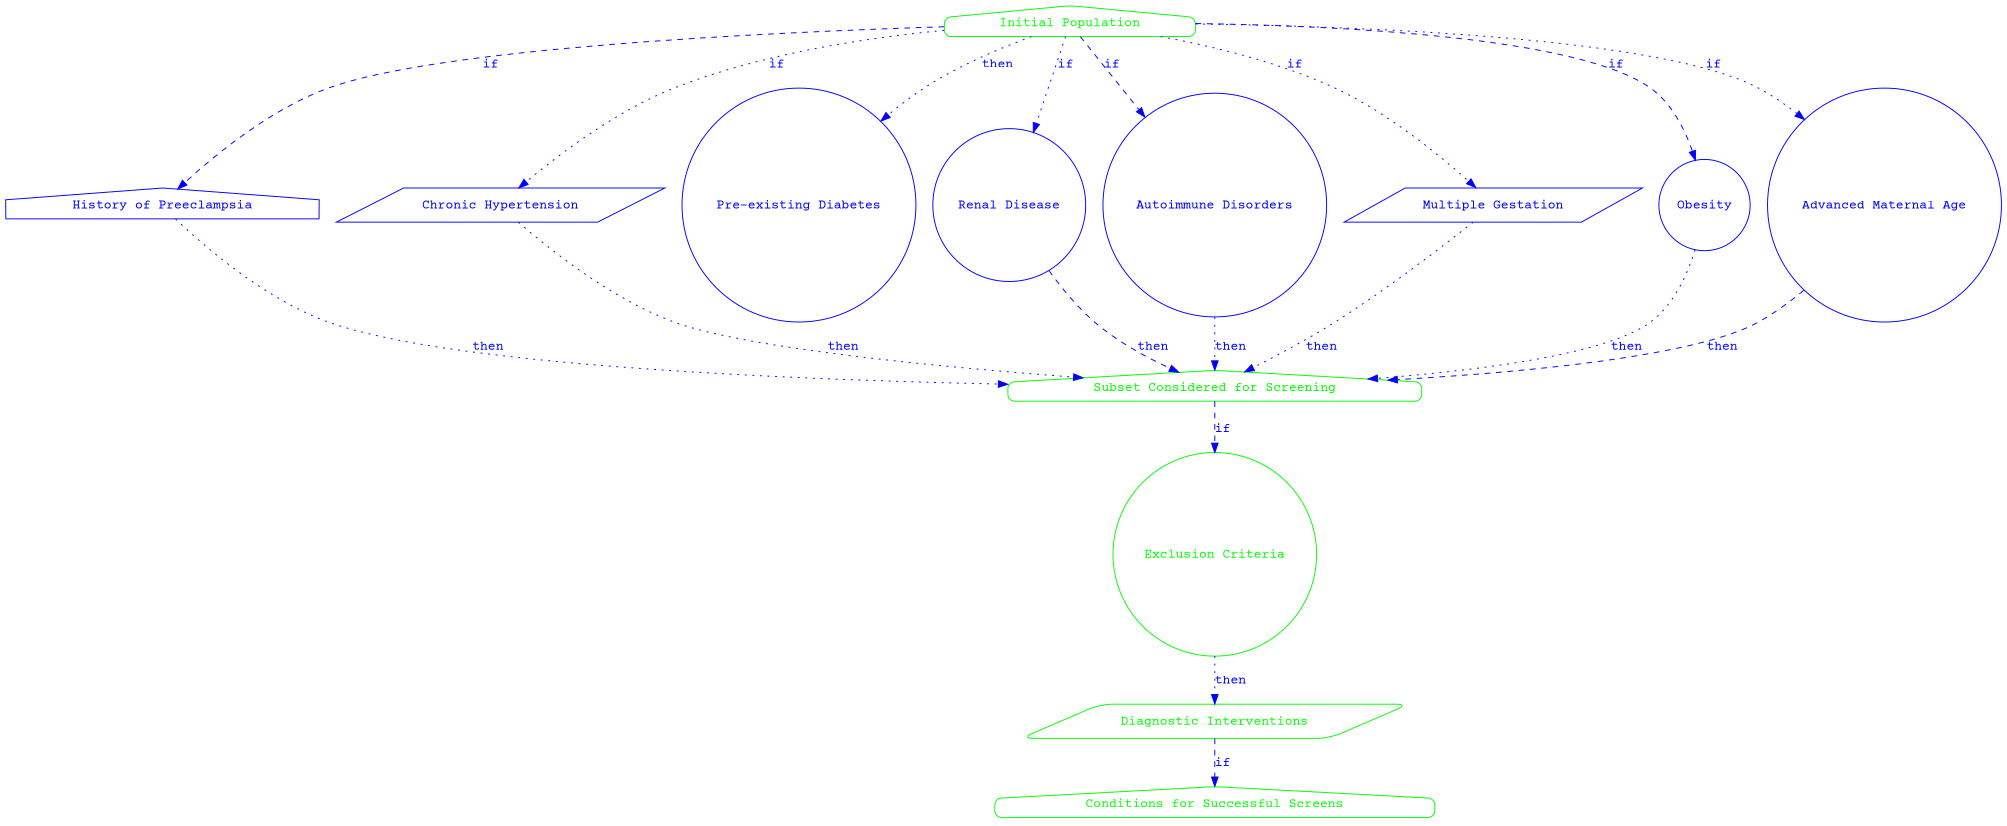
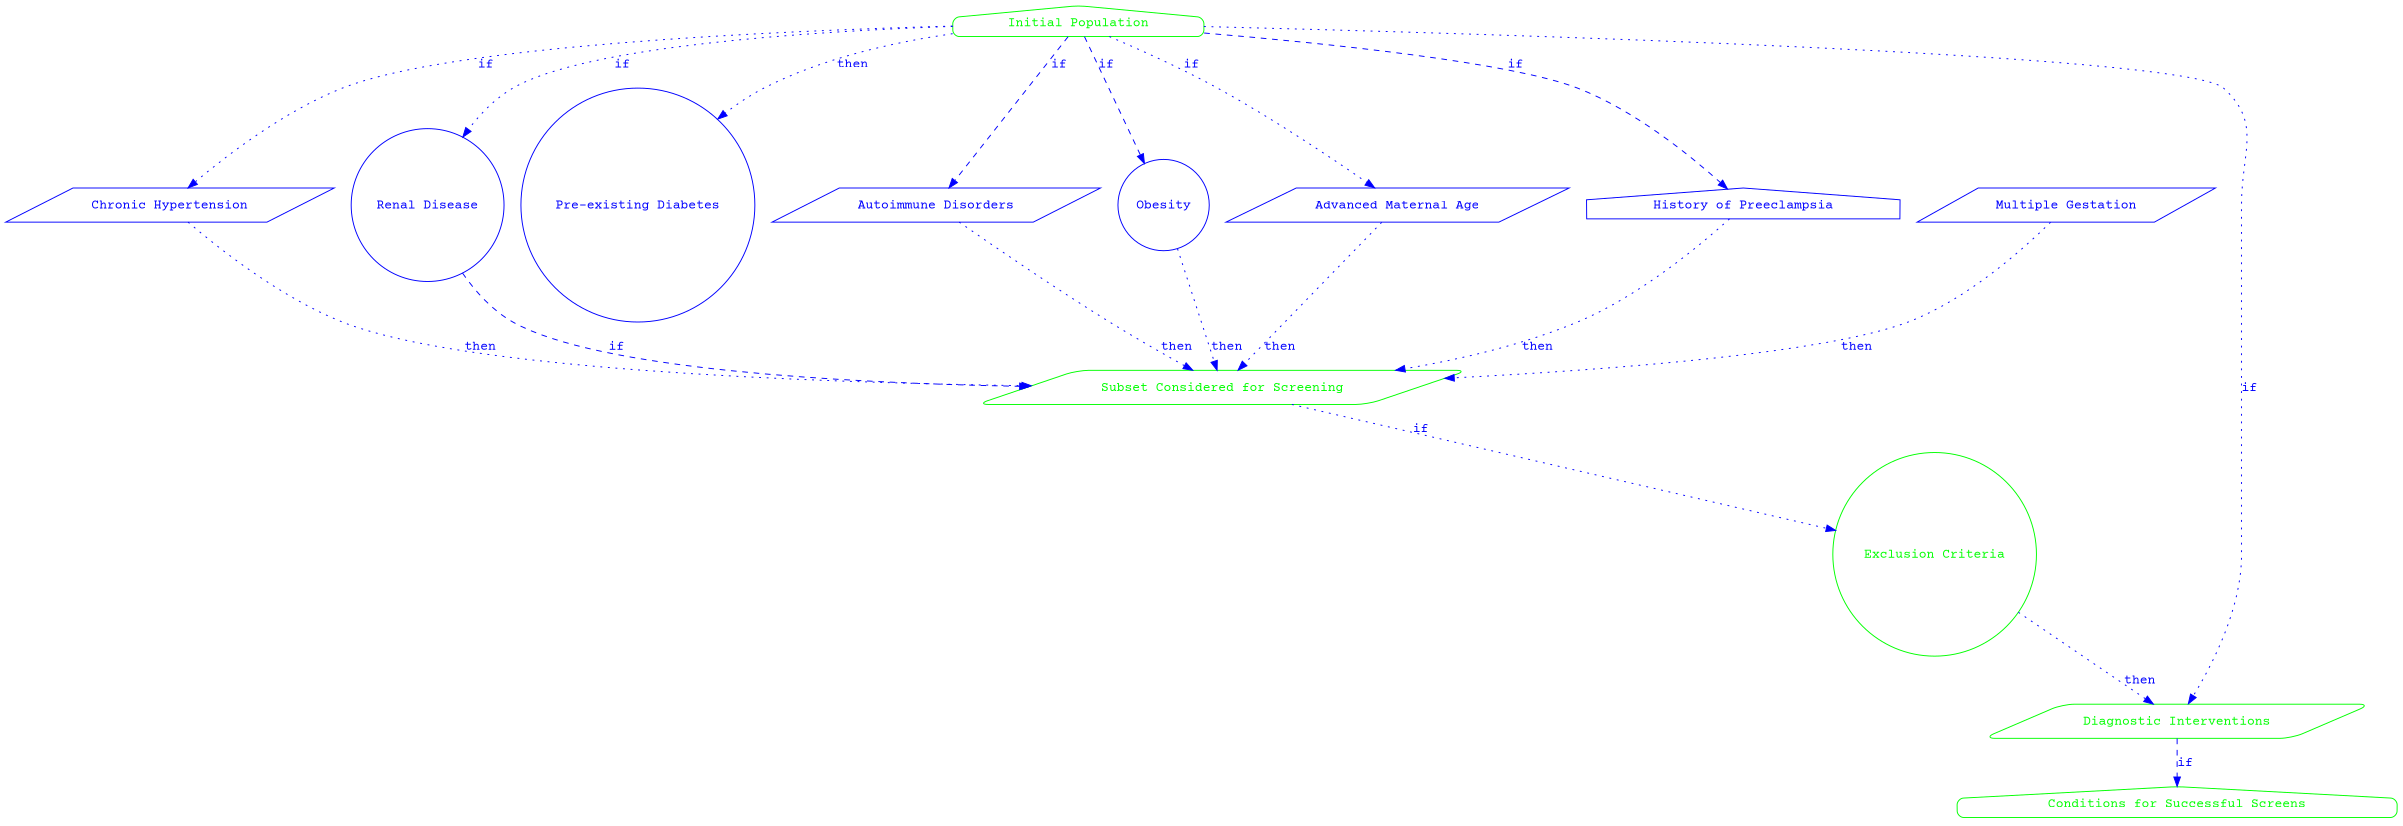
edge "Initial Population" -> "Multiple Gestation": now "Initial Population" -> "Diagnostic Interventions"
node "Autoimmune Disorders": shape circle -> parallelogram
node "Advanced Maternal Age": shape circle -> parallelogram
edge "Renal Disease" -> "Subset Considered for Screening": label "then" -> "if"
edge "Advanced Maternal Age" -> "Subset Considered for Screening": style dashed -> dotted
node "Subset Considered for Screening": shape house -> parallelogram
edge "Subset Considered for Screening" -> "Exclusion Criteria": style dashed -> dotted
